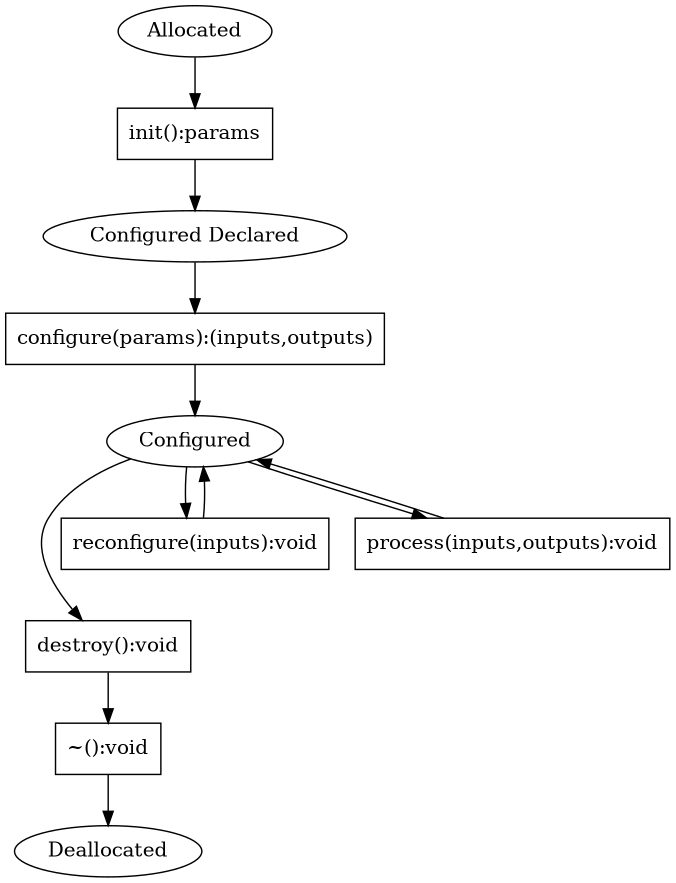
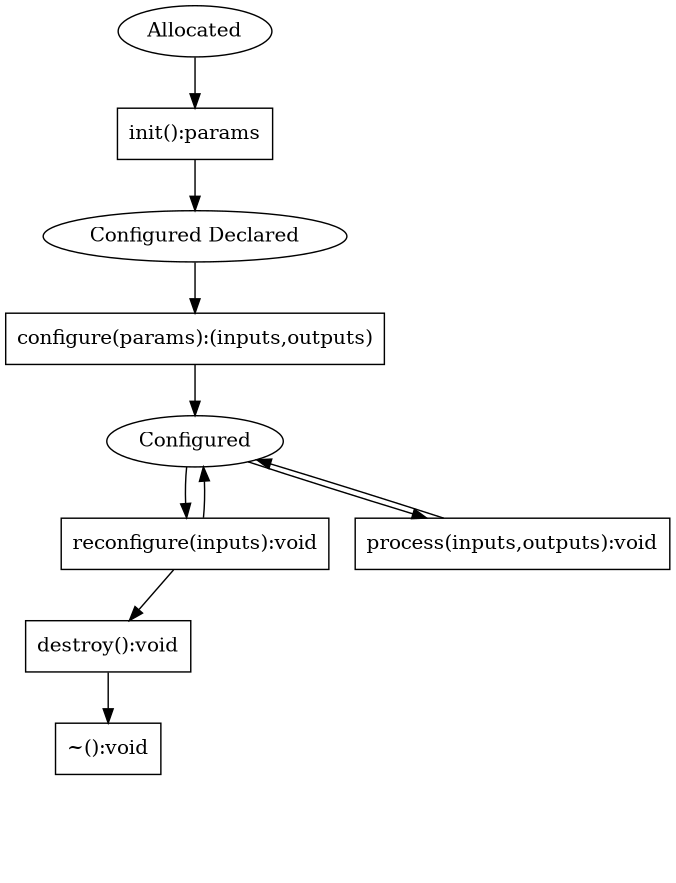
edge "Configured" -> "destroy():void": now "reconfigure(inputs):void" -> "destroy():void"
node "Deallocated": removed
